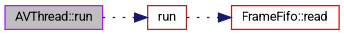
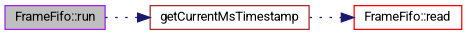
node "AVThread::run": label "AVThread::run" -> "FrameFifo::run"
node "run": label "run" -> "getCurrentMsTimestamp"
